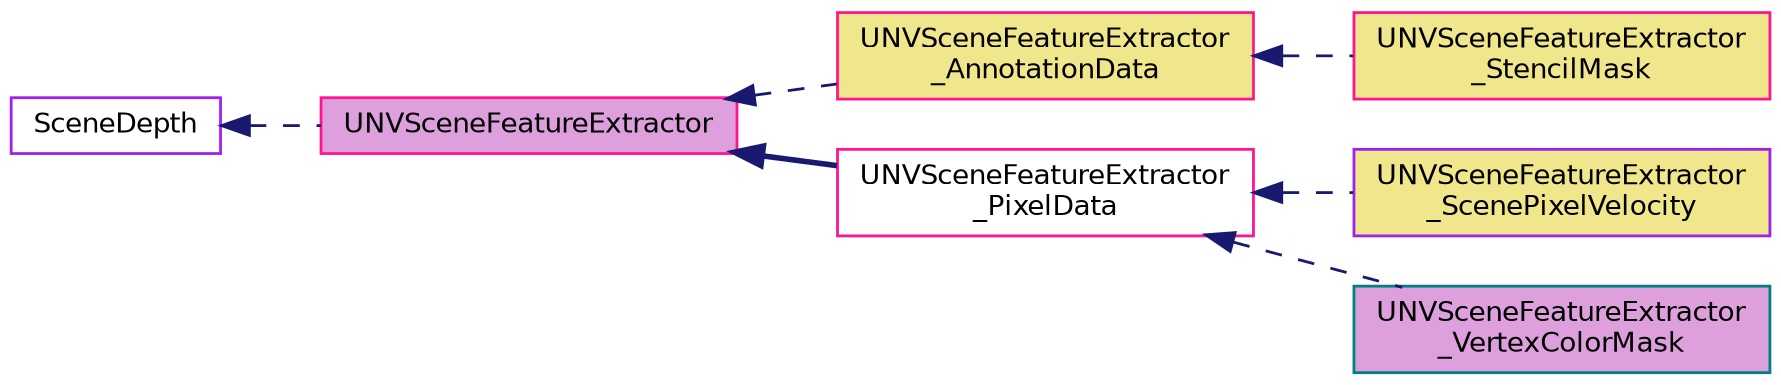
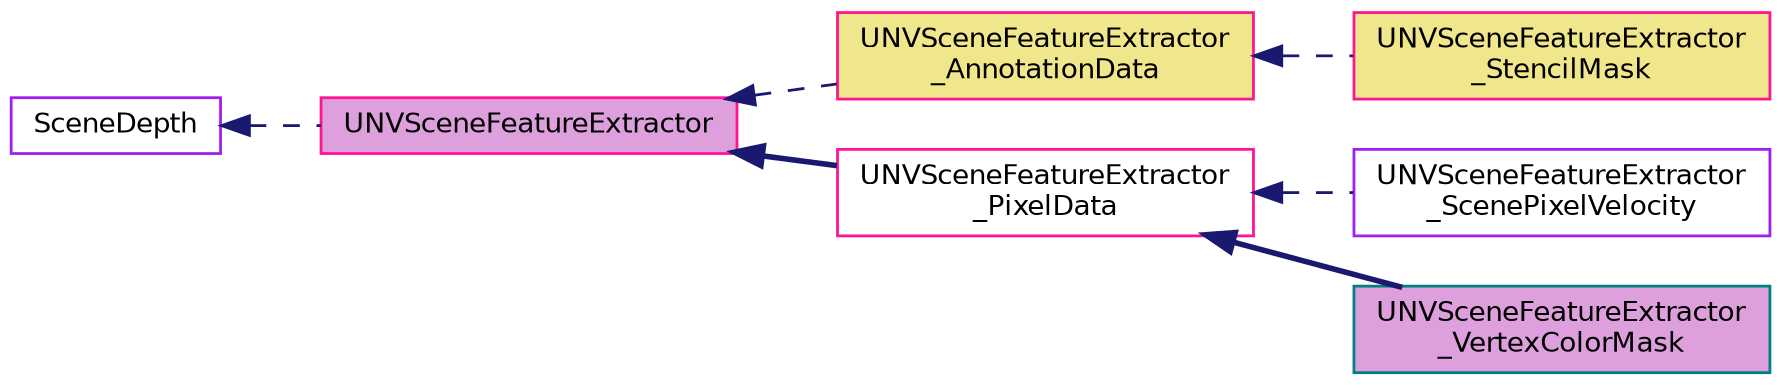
node "UNVSceneFeatureExtractor _ScenePixelVelocity": fillcolor khaki -> white
edge "UNVSceneFeatureExtractor _VertexColorMask" -> "UNVSceneFeatureExtractor _PixelData": style dashed -> bold
